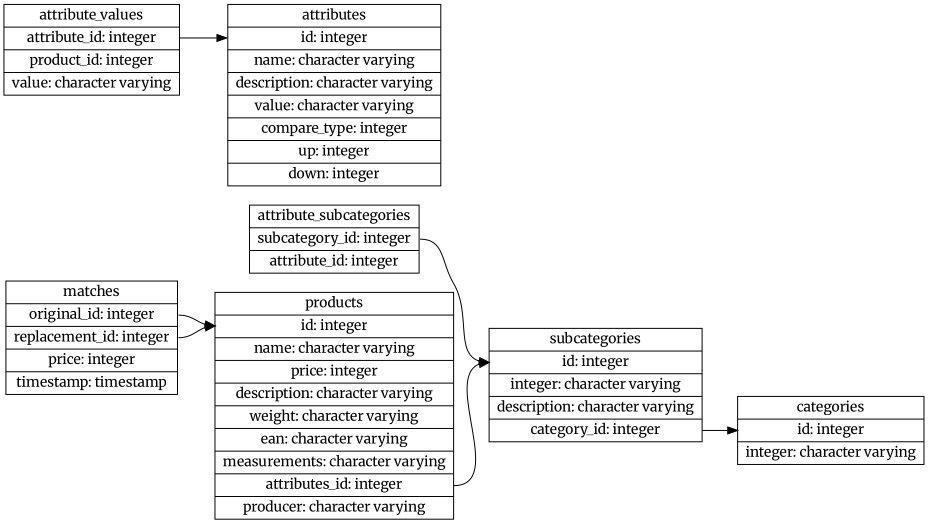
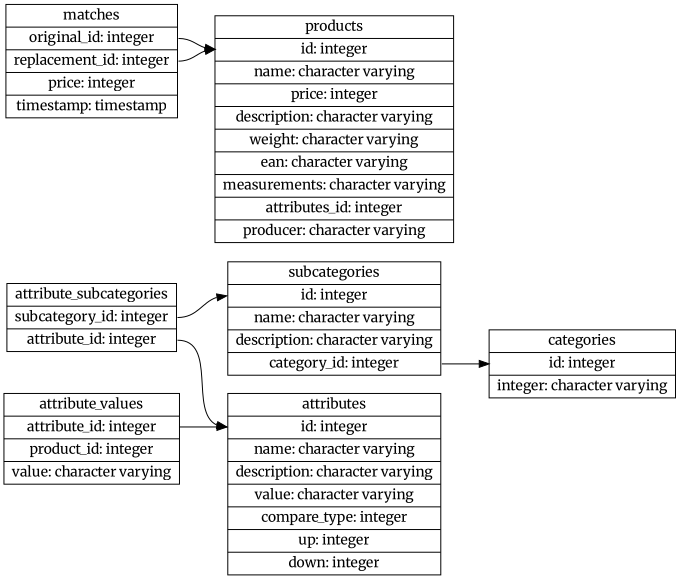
edge "attribute_subcategories" -> "attributes": added
node "subcategories": text "integer: character varying" -> "name: character varying"
edge "products" -> "subcategories": removed
